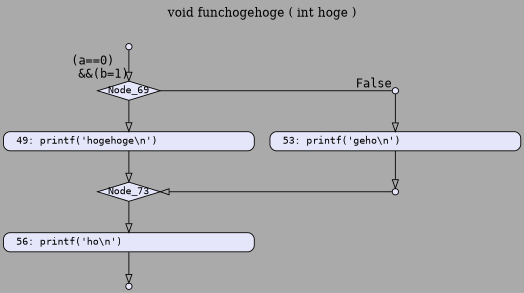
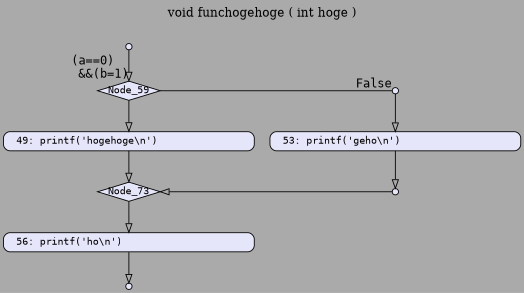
node "Node_69": label "Node_69" -> "Node_59"
